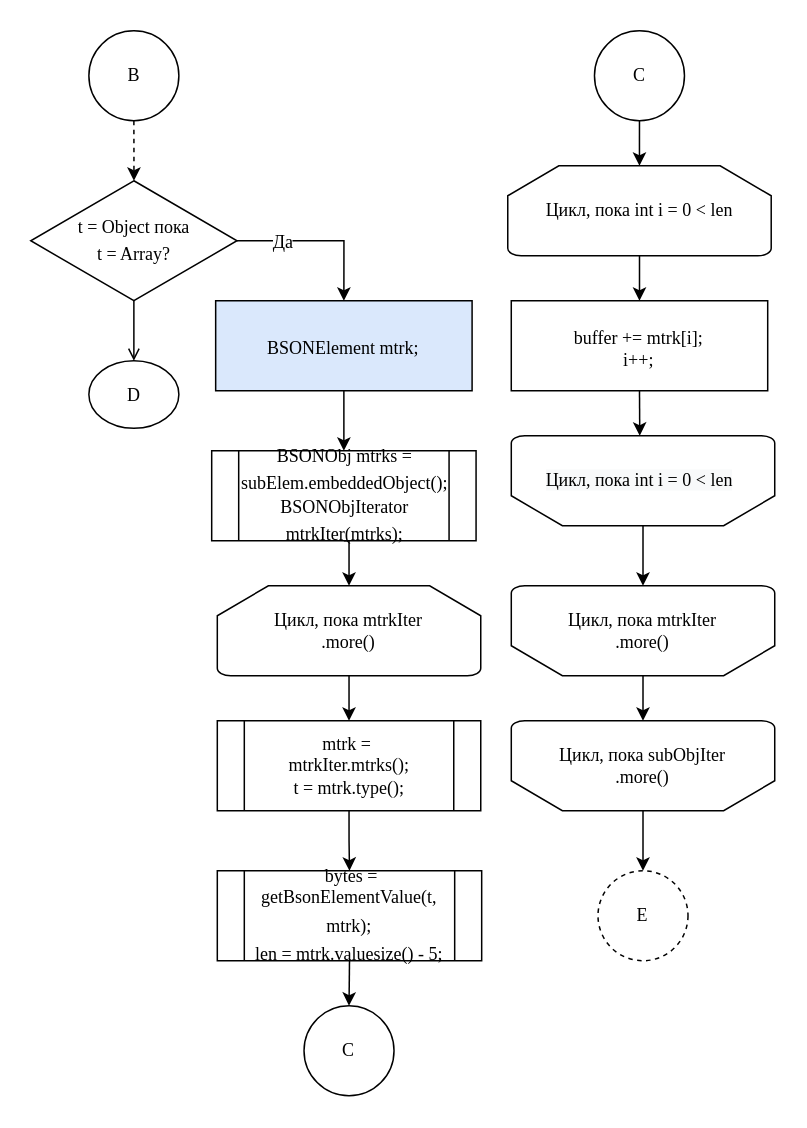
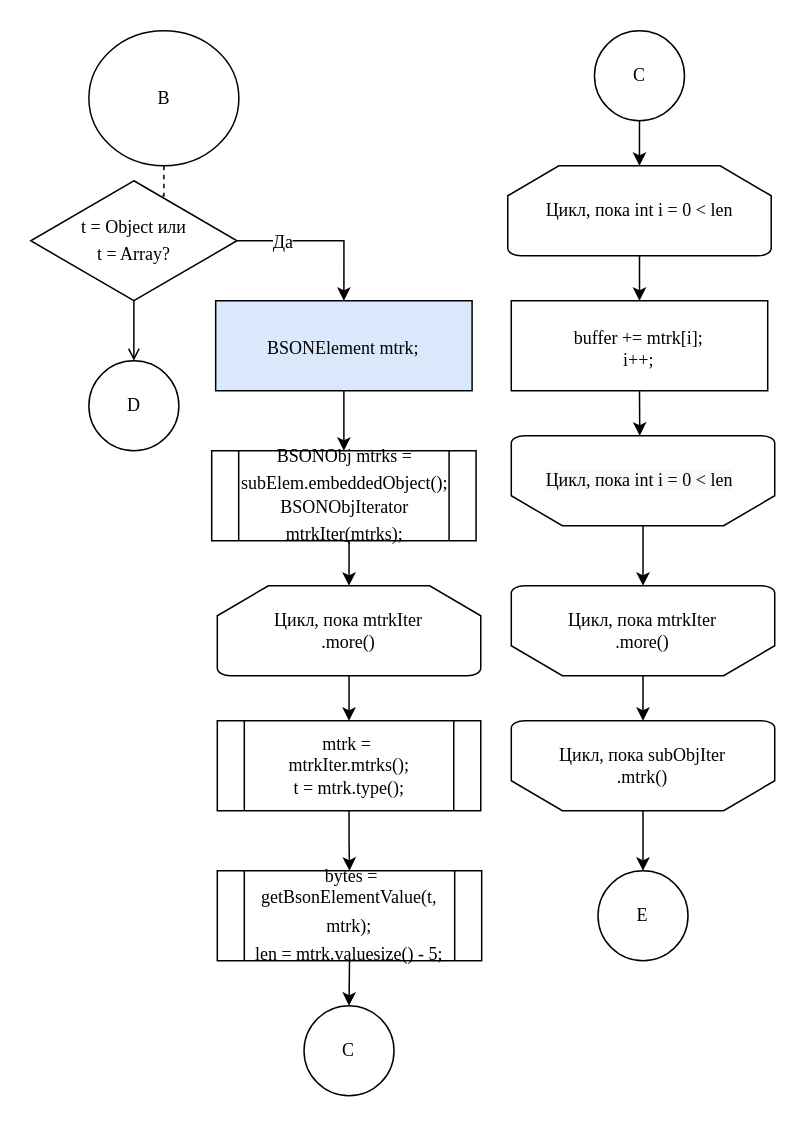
node "B": size 90x90 -> 150x135
node "t = Object пока t = Array?": label "t = Object пока t = Array?" -> "t = Object или t = Array?"
node "D": size 90x68 -> 90x90
node "Цикл, пока subObjIter .more()": label "Цикл, пока subObjIter .more()" -> "Цикл, пока subObjIter .mtrk()"
node "E": style dashed -> solid
